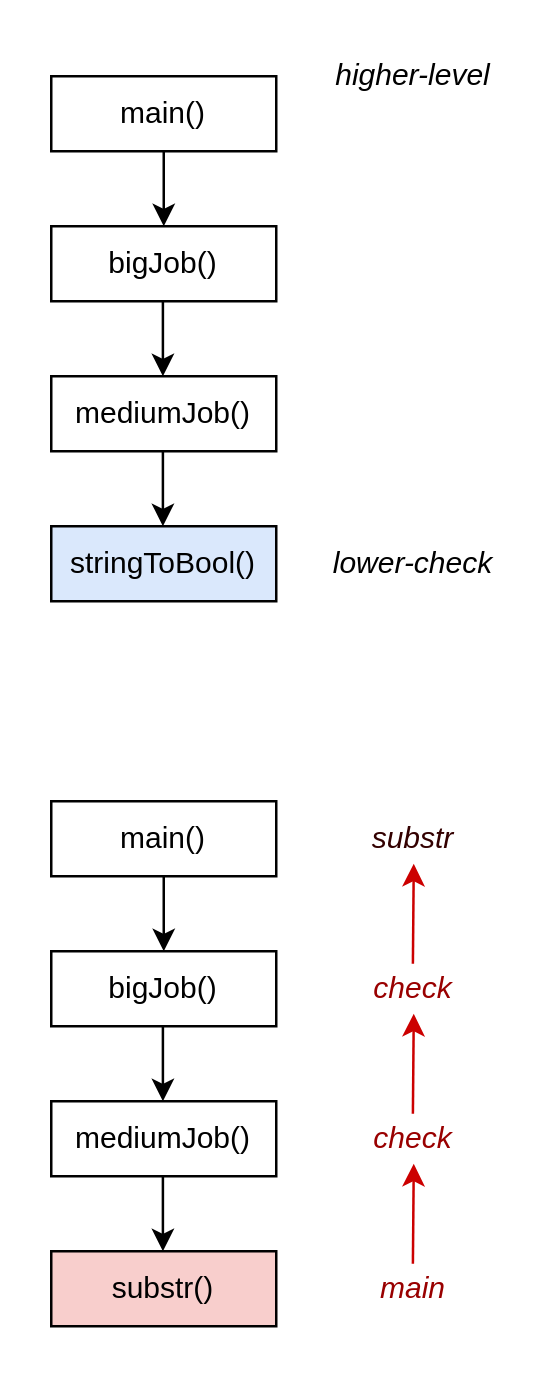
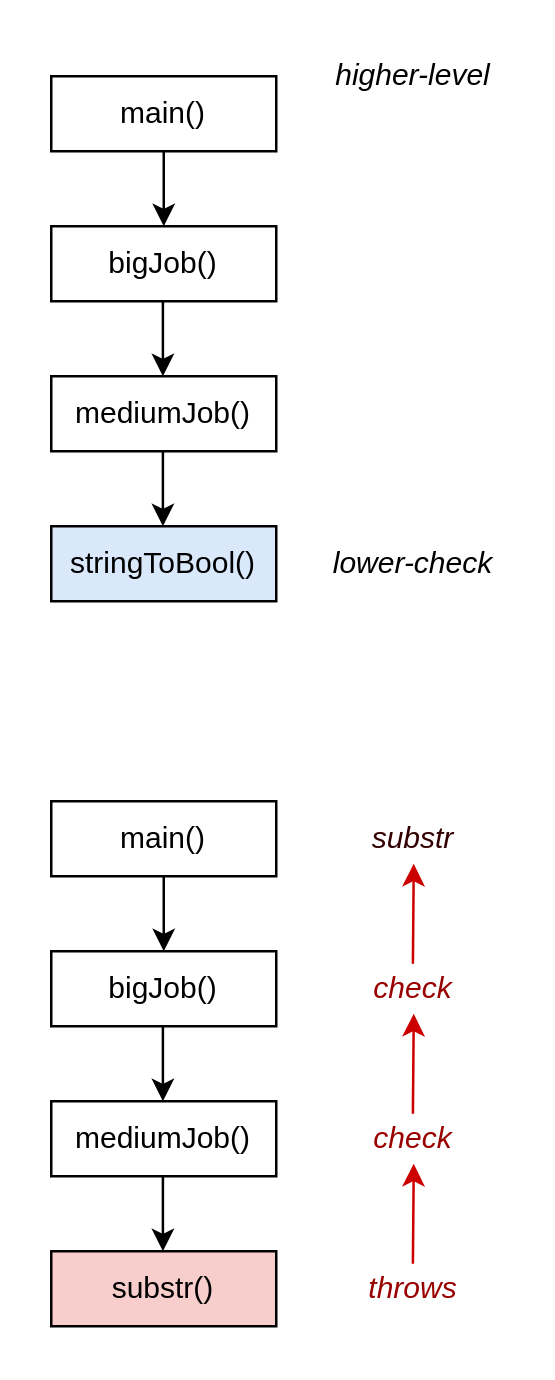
node "main": label "main" -> "throws"
